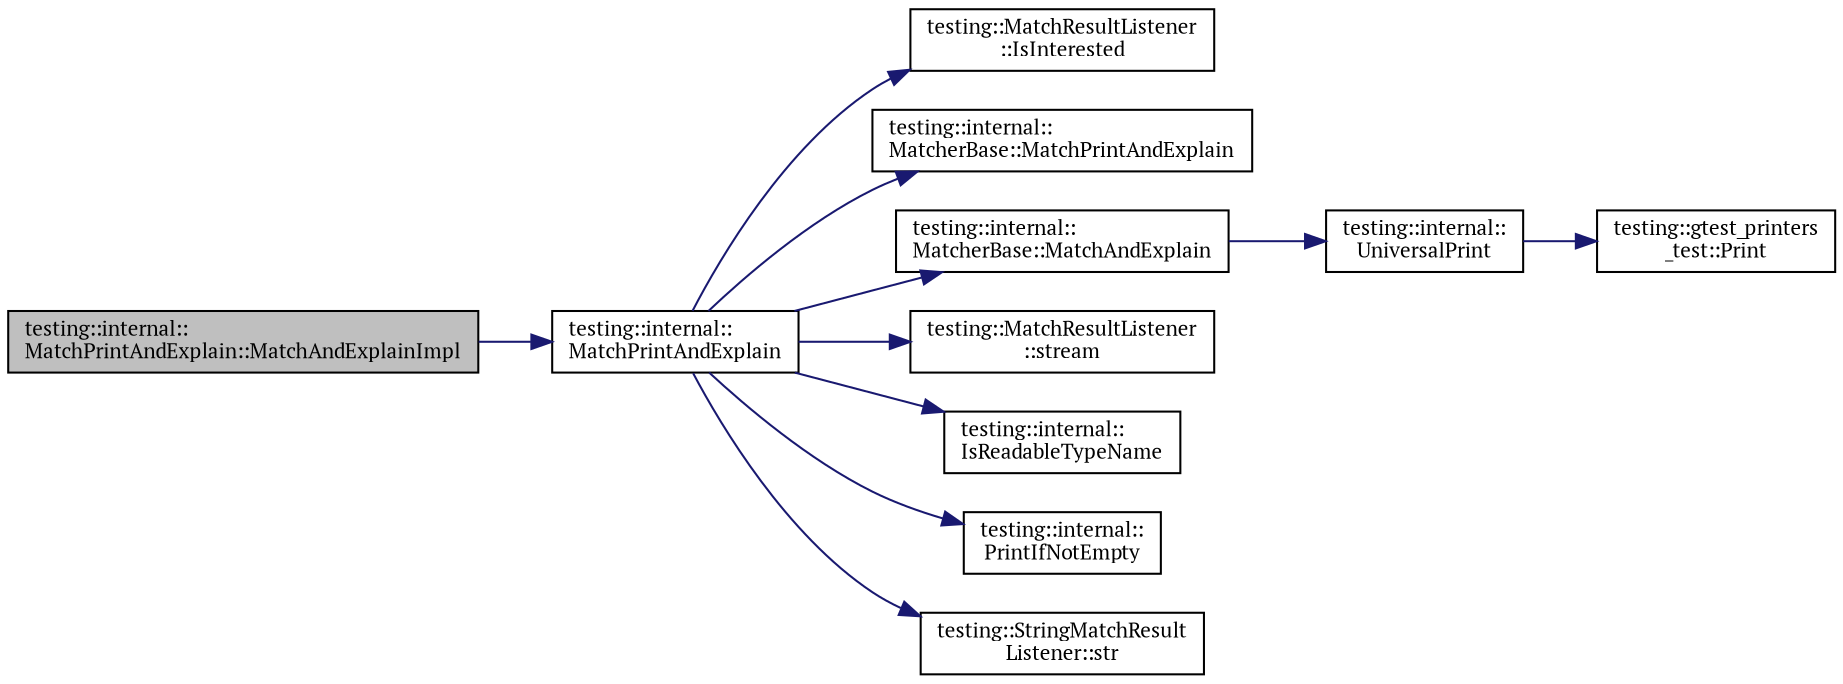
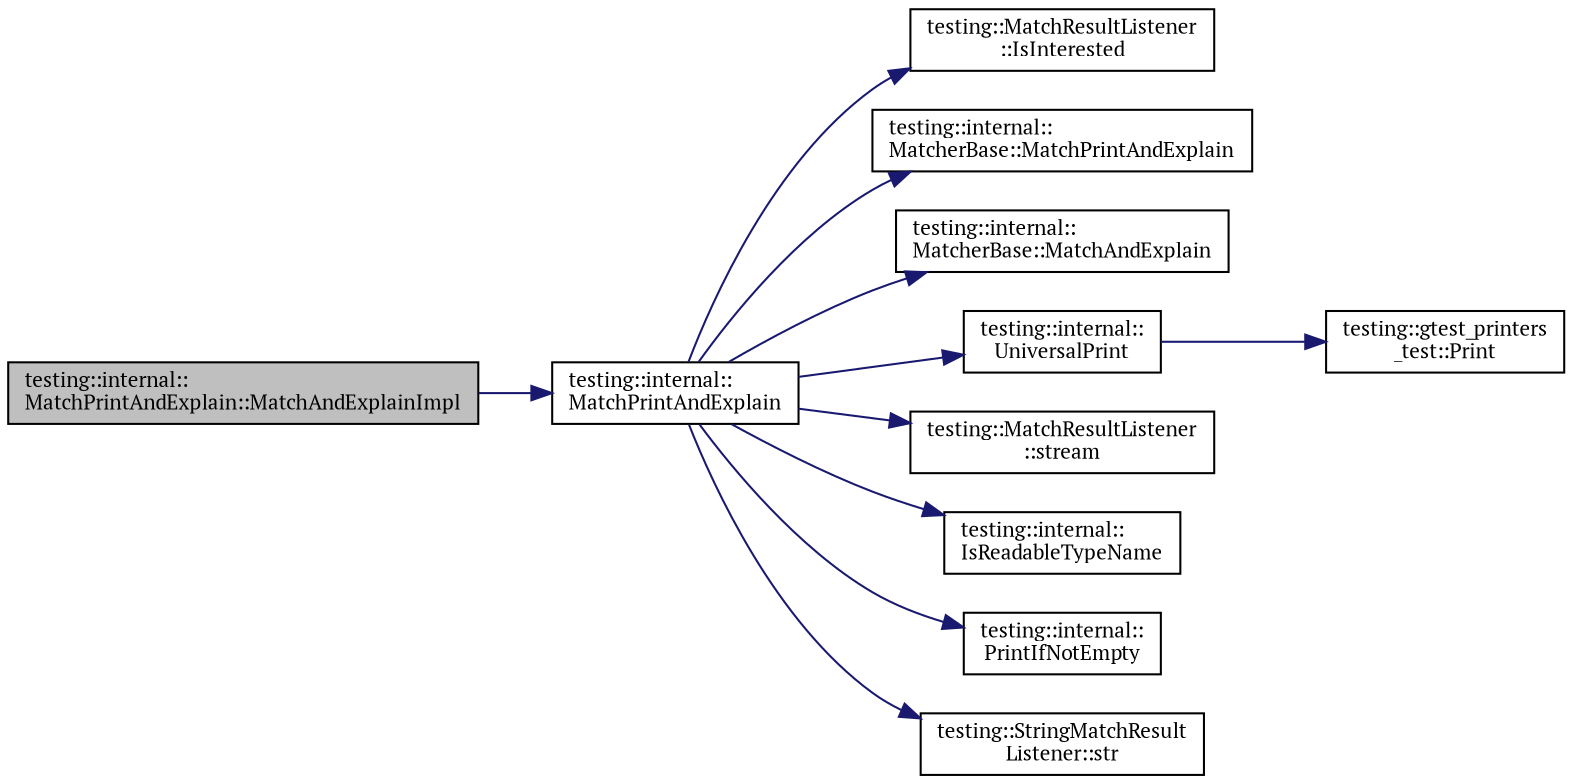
edge "testing::internal:: MatcherBase::MatchAndExplain" -> "testing::internal:: UniversalPrint": now "testing::internal:: MatchPrintAndExplain" -> "testing::internal:: UniversalPrint"
